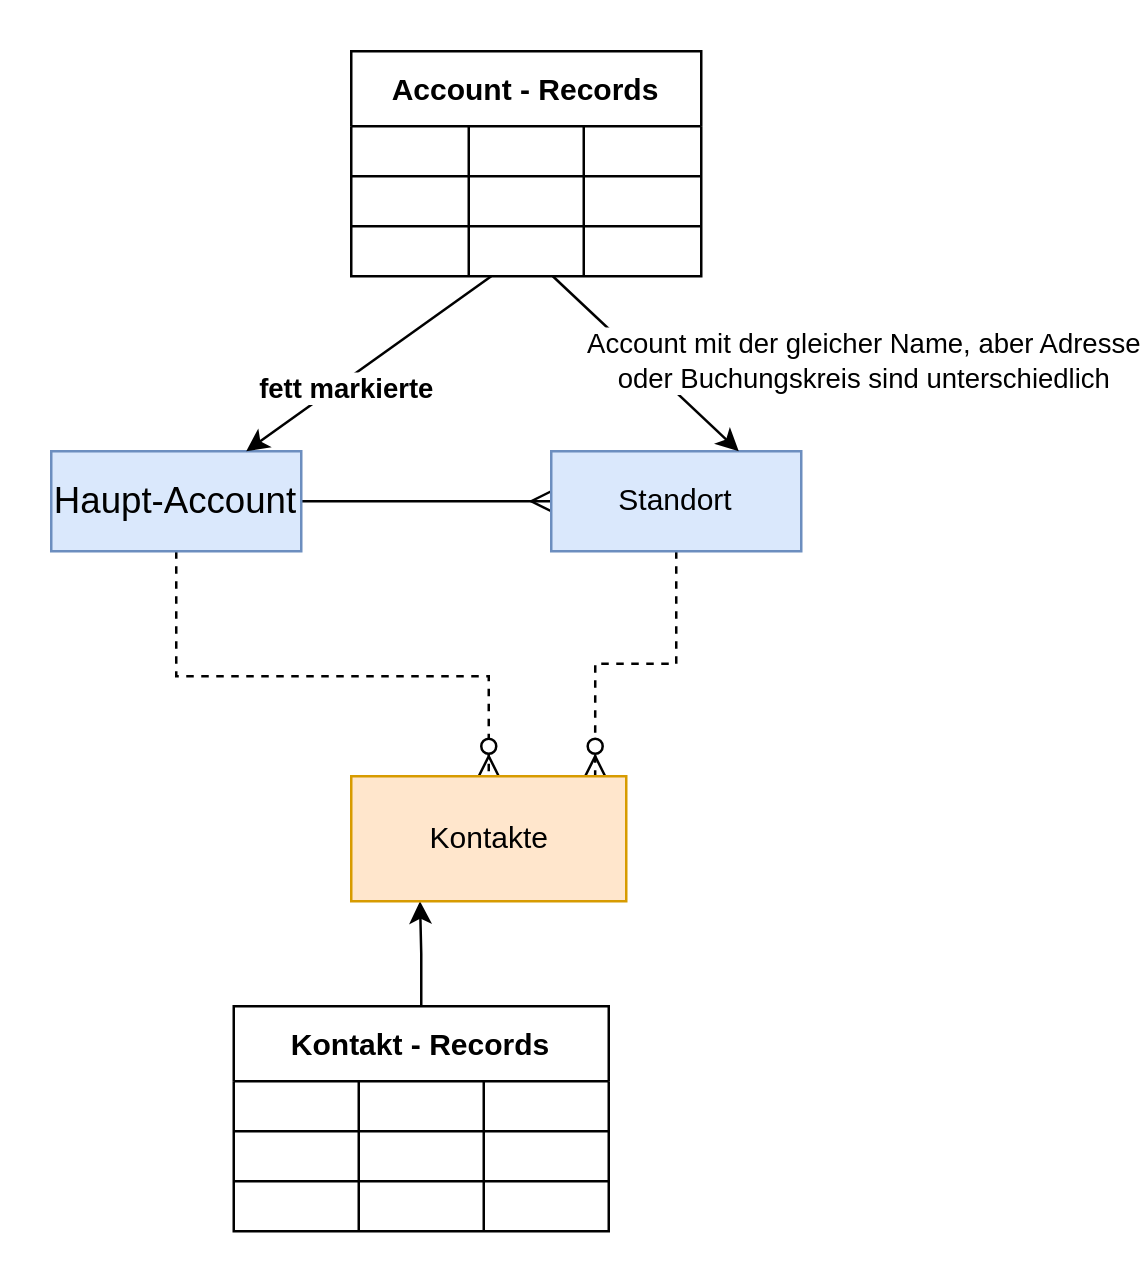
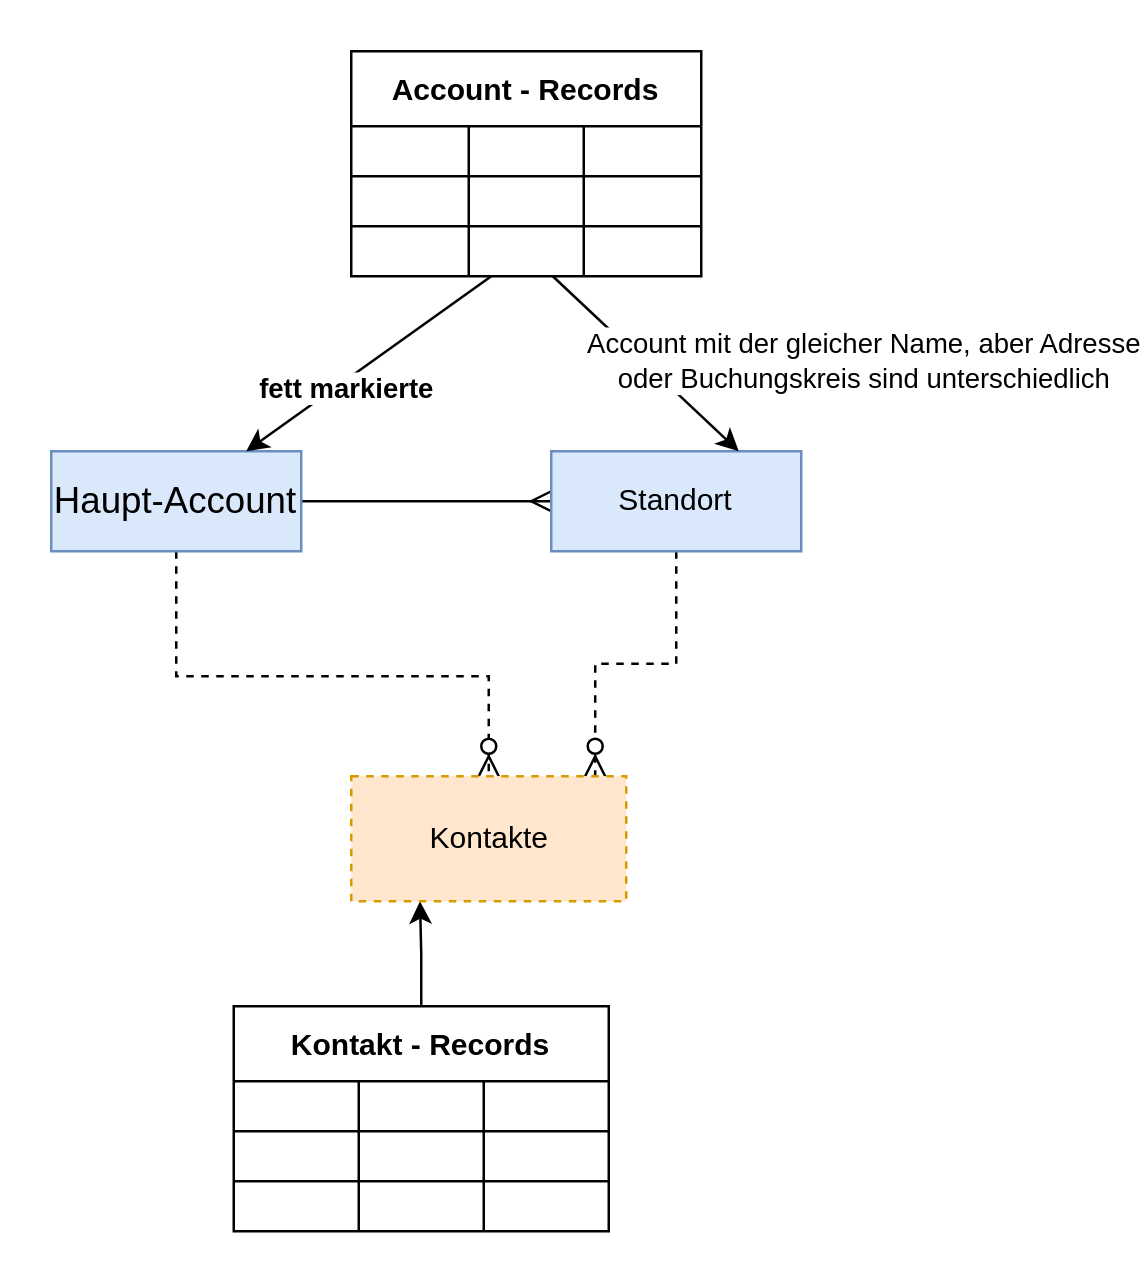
node "Kontakte": style solid -> dashed
